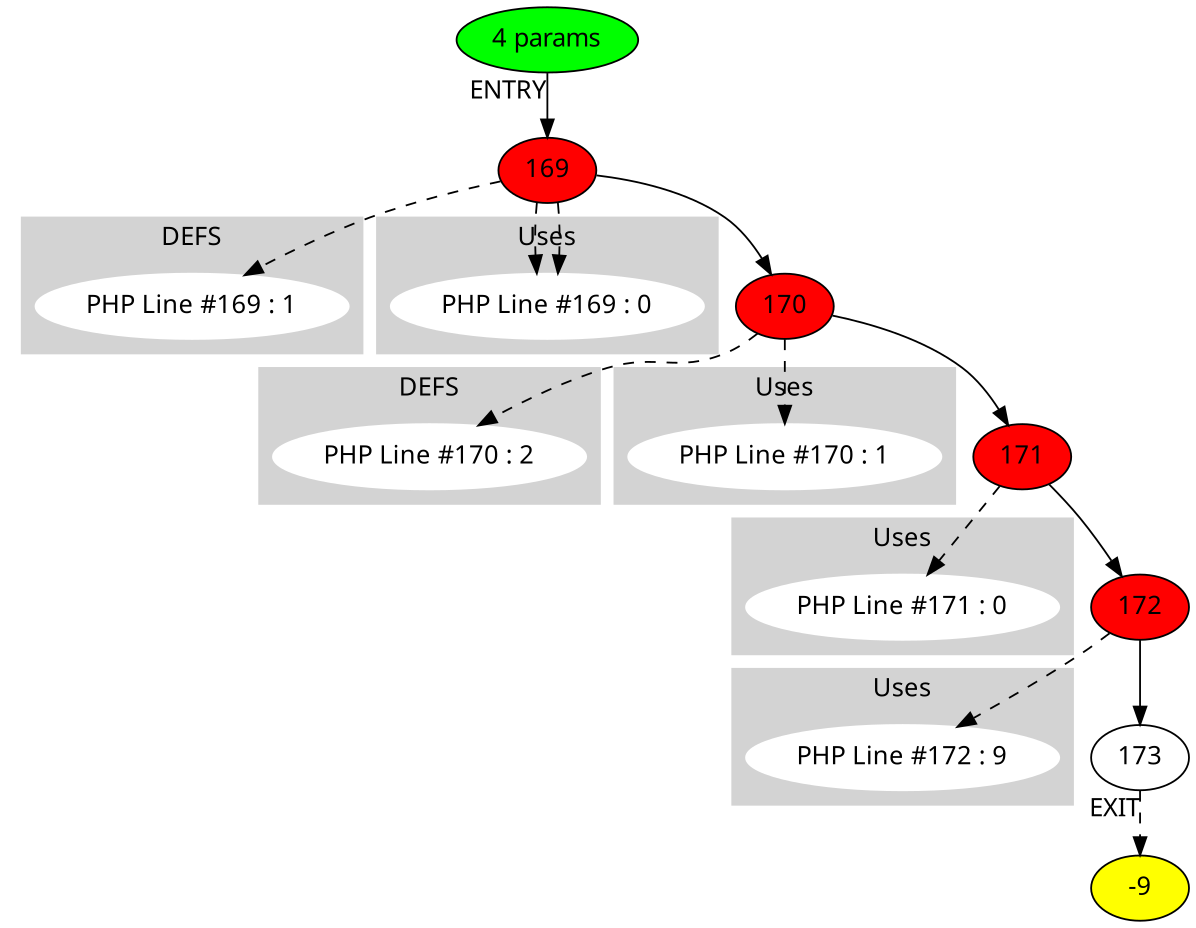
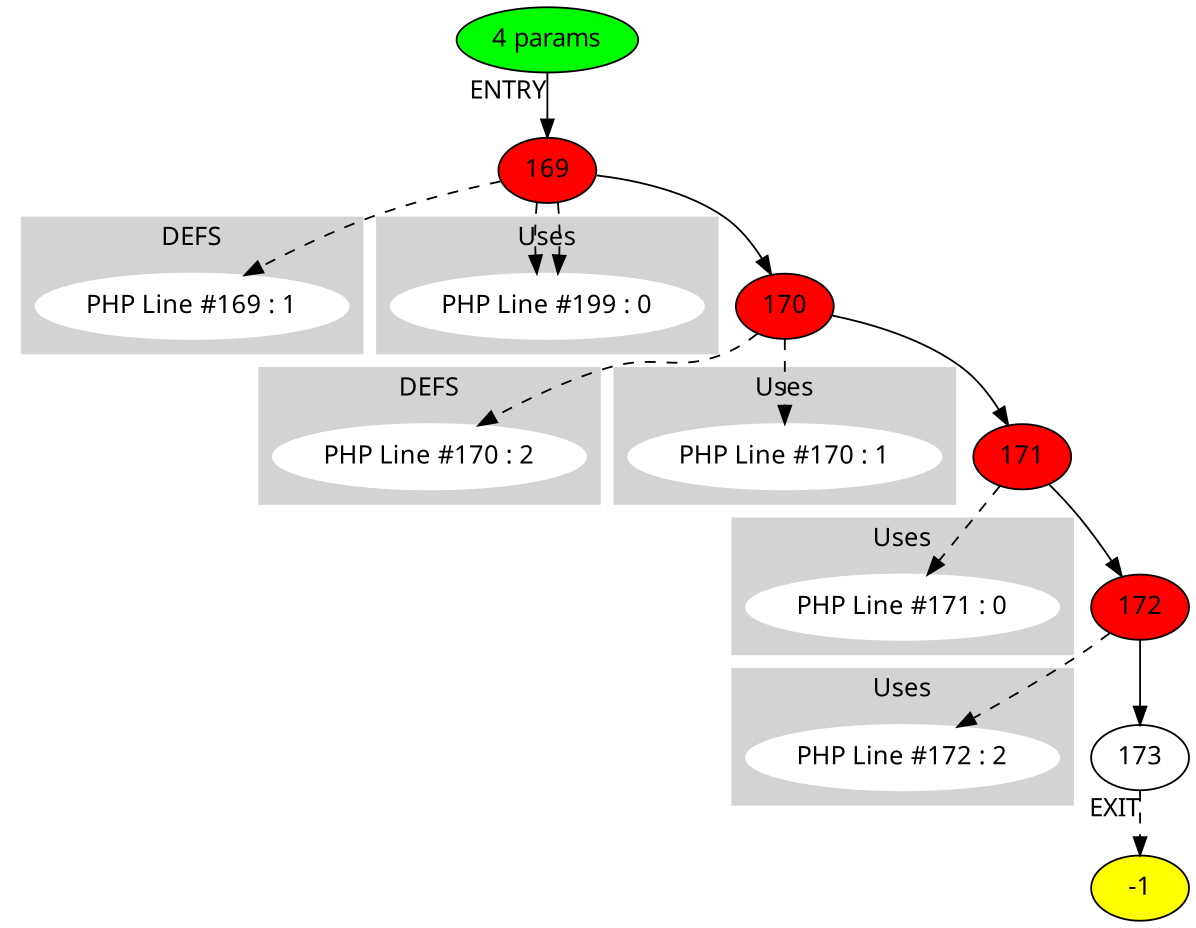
node "PHP Line #169 : 0": label "PHP Line #169 : 0" -> "PHP Line #199 : 0"
node "PHP Line #172 : 9": label "PHP Line #172 : 9" -> "PHP Line #172 : 2"
node "-9": label "-9" -> "-1"
